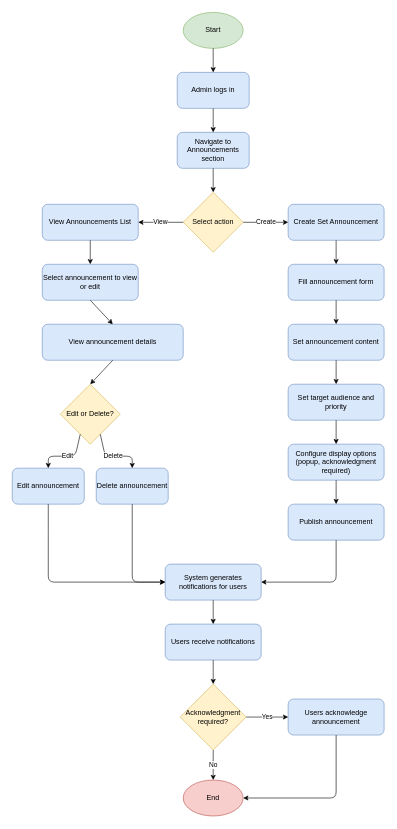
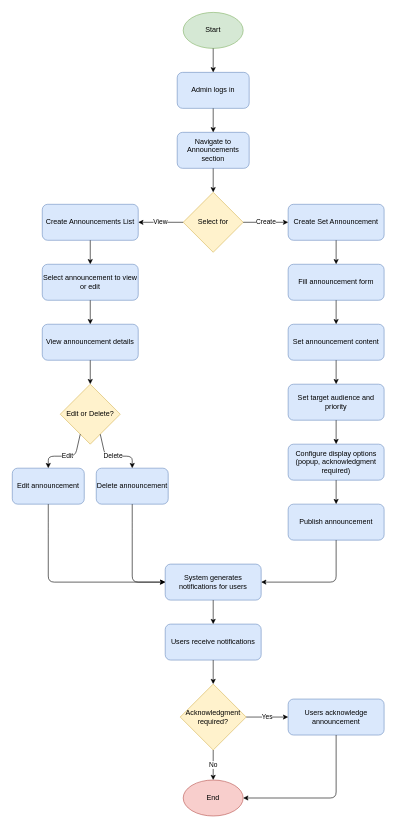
node "View Announcements List": label "View Announcements List" -> "Create Announcements List"
node "Select action": label "Select action" -> "Select for"
node "View announcement details": size 141x36 -> 96x36
